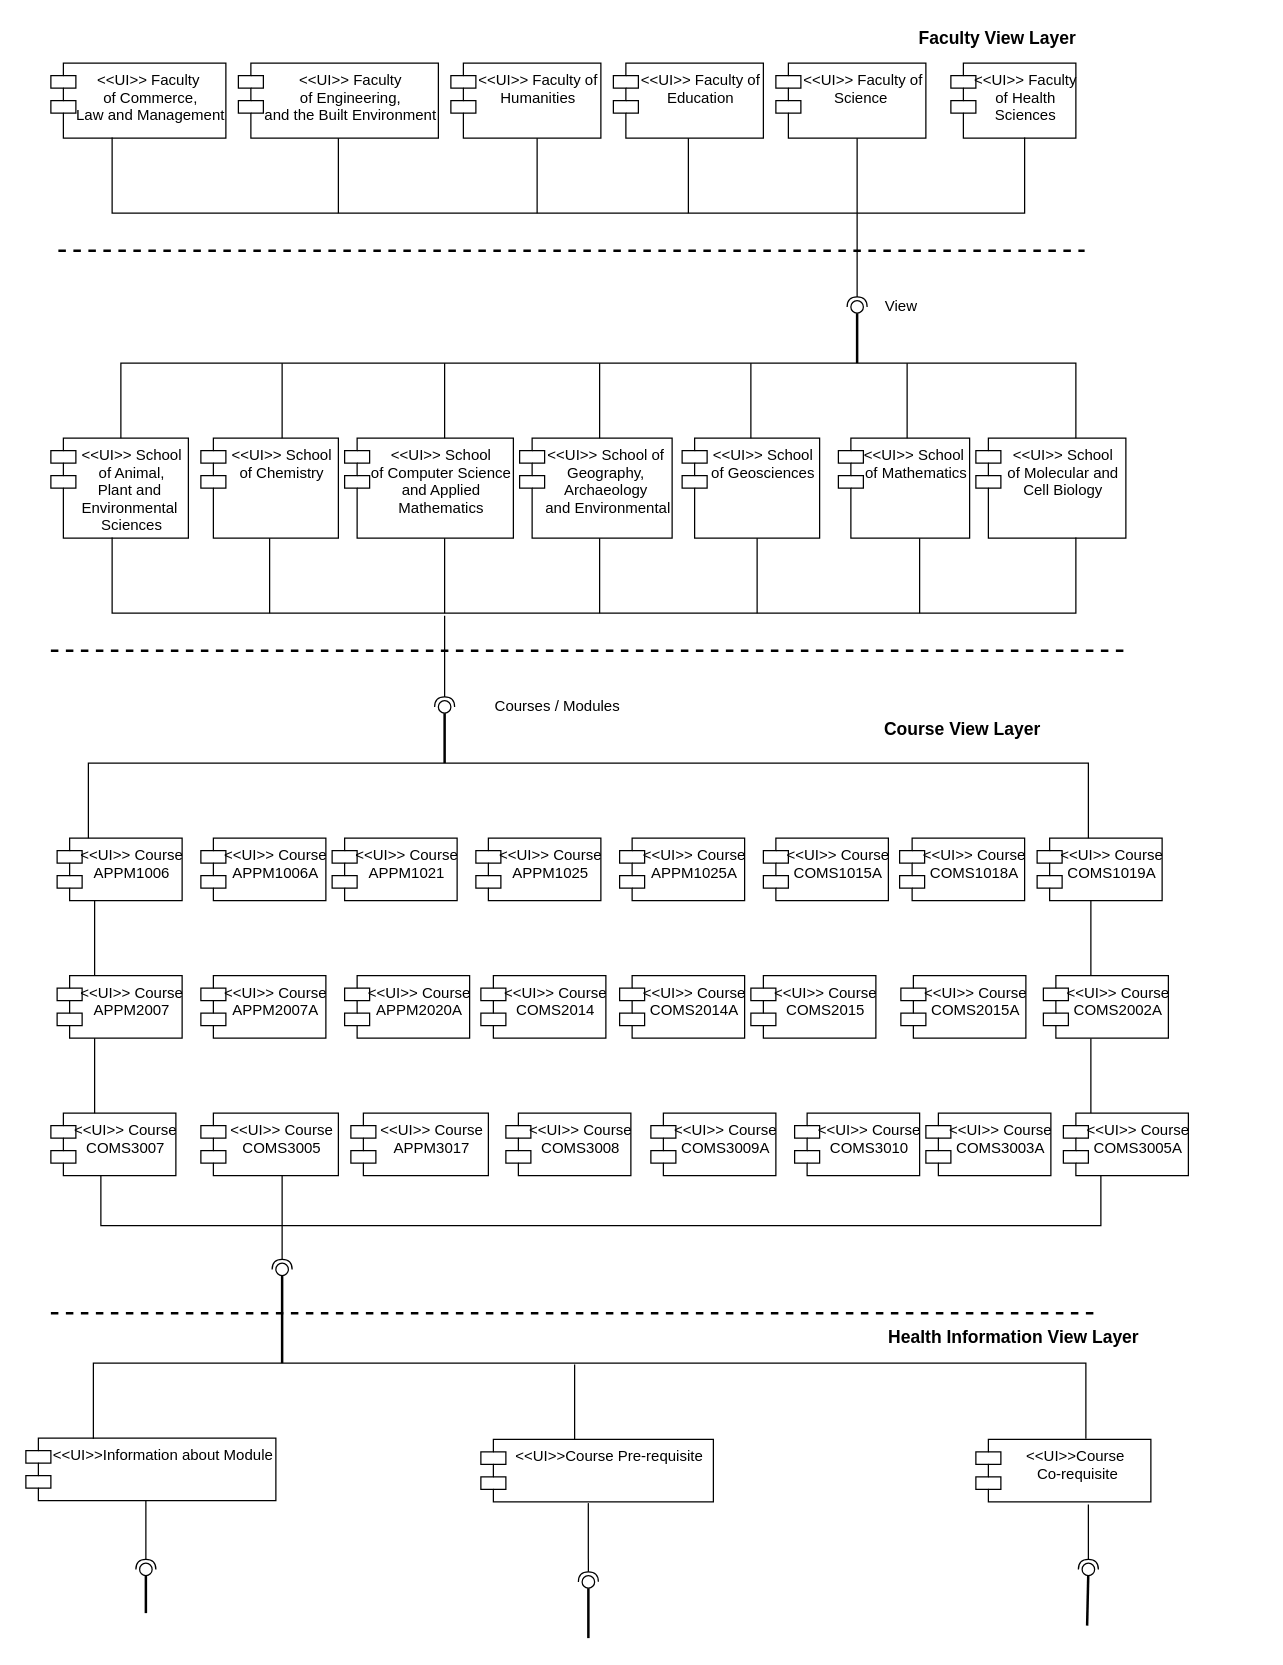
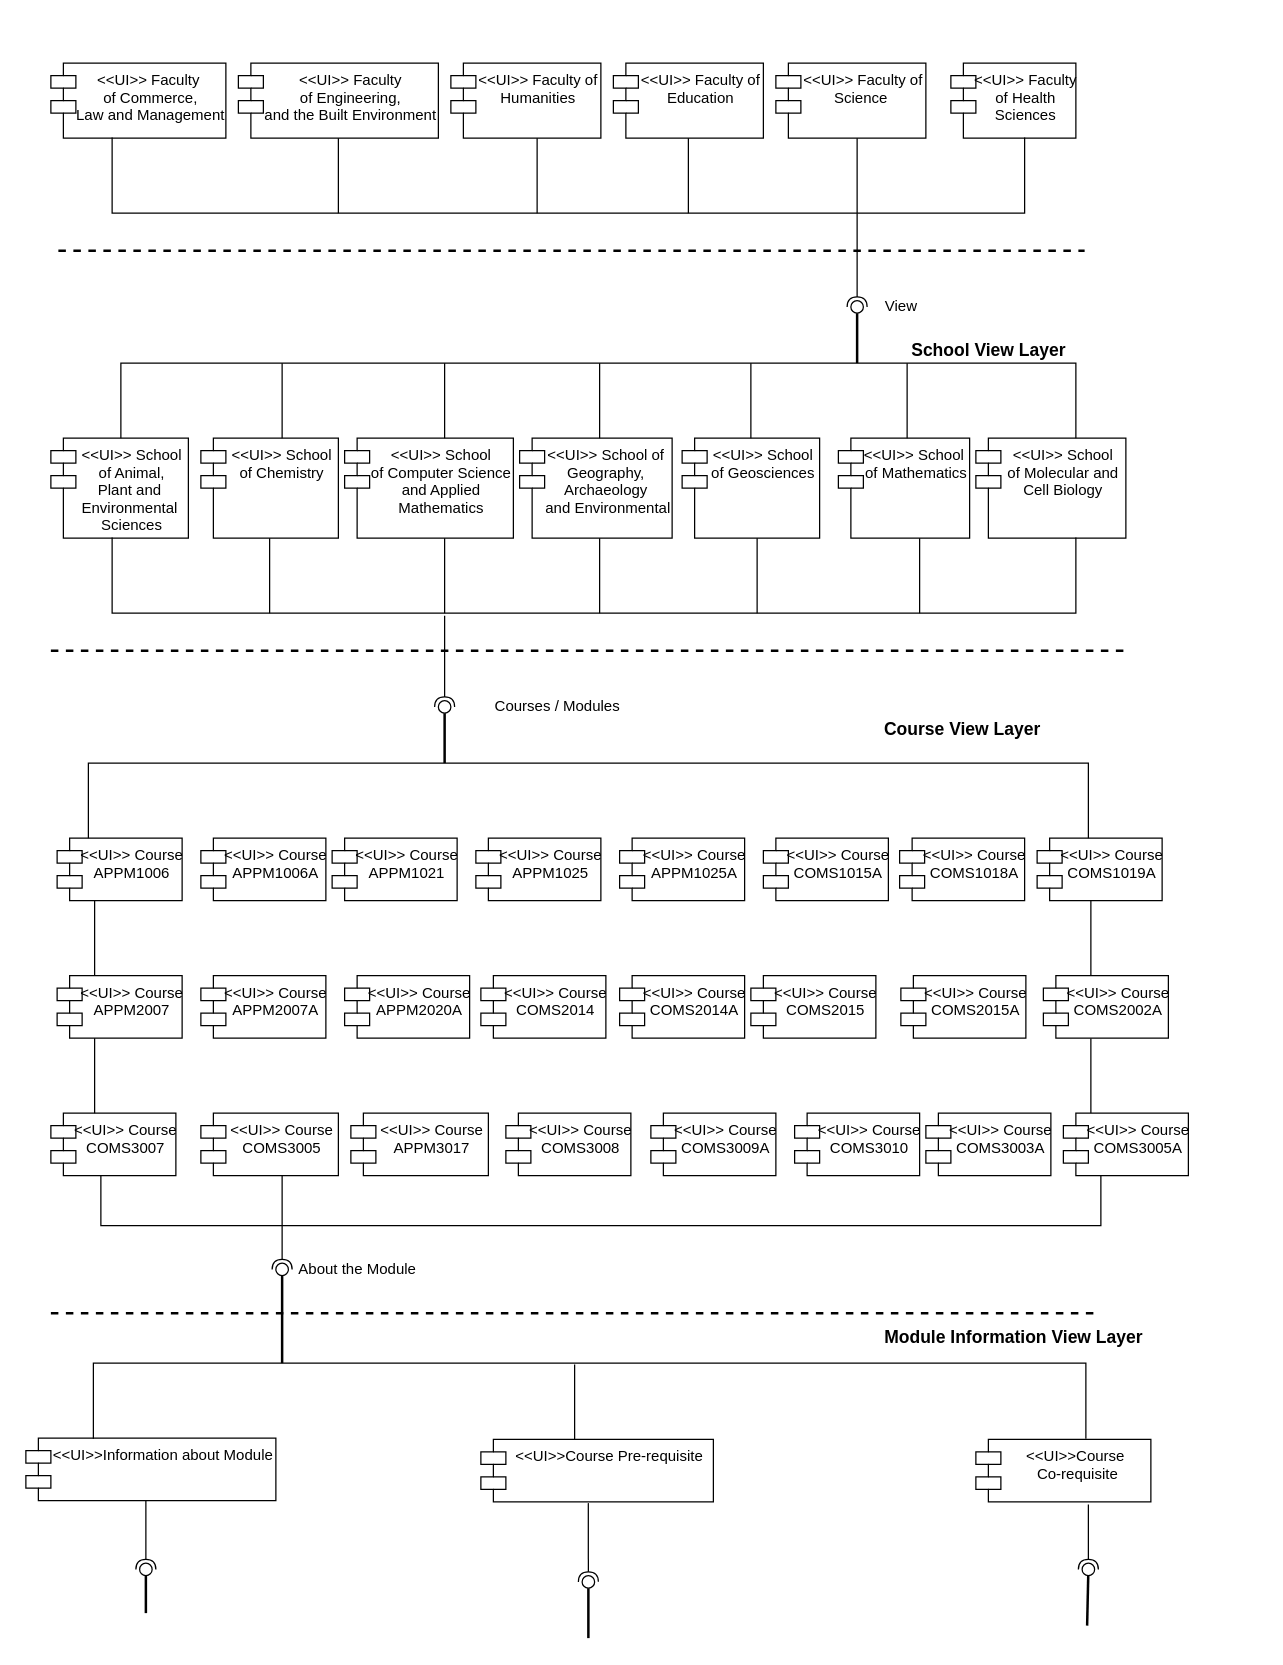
node "Faculty View Layer": removed
node "School View Layer": added
node "About the Module": added
node "Health Information View Layer": label "Health Information View Layer" -> "Module Information View Layer"
